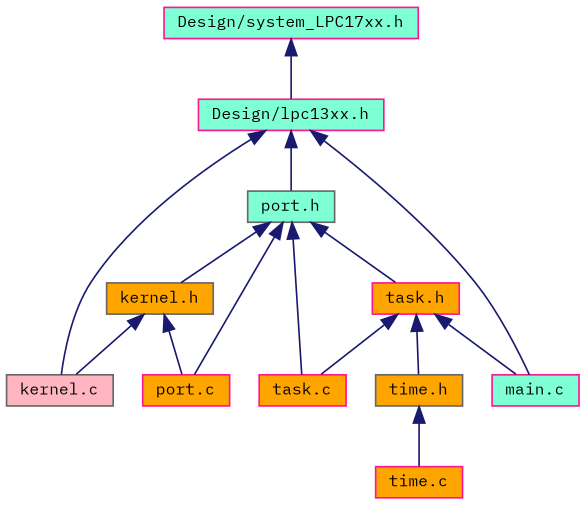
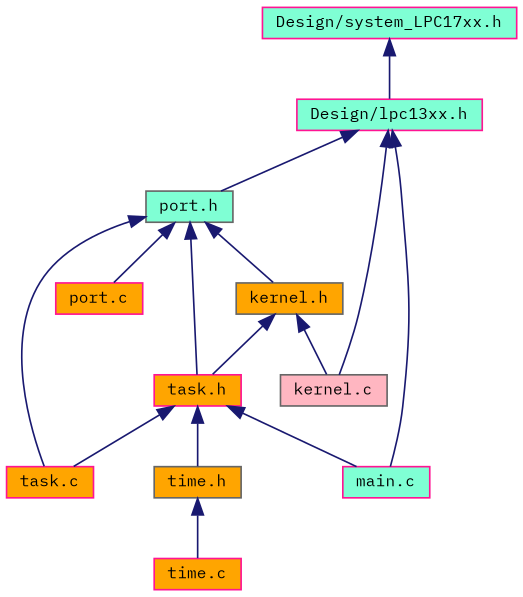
edge "port.c" -> "kernel.h": now "task.h" -> "kernel.h"
